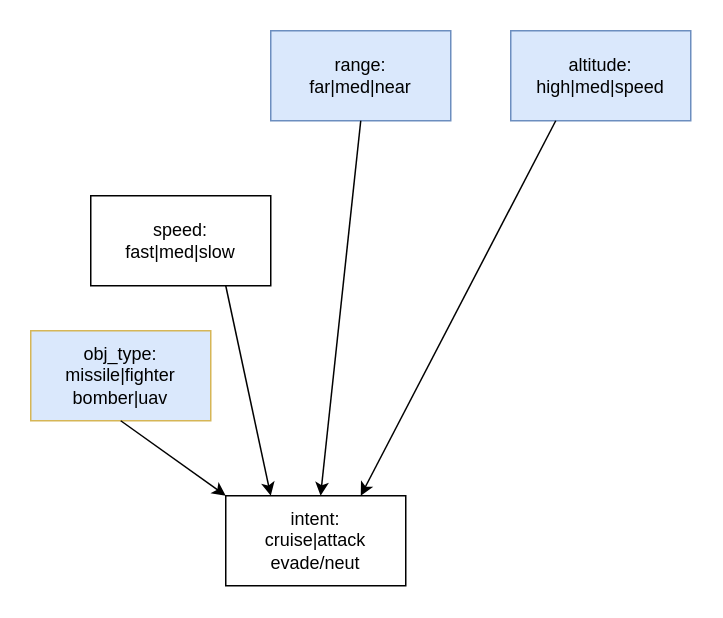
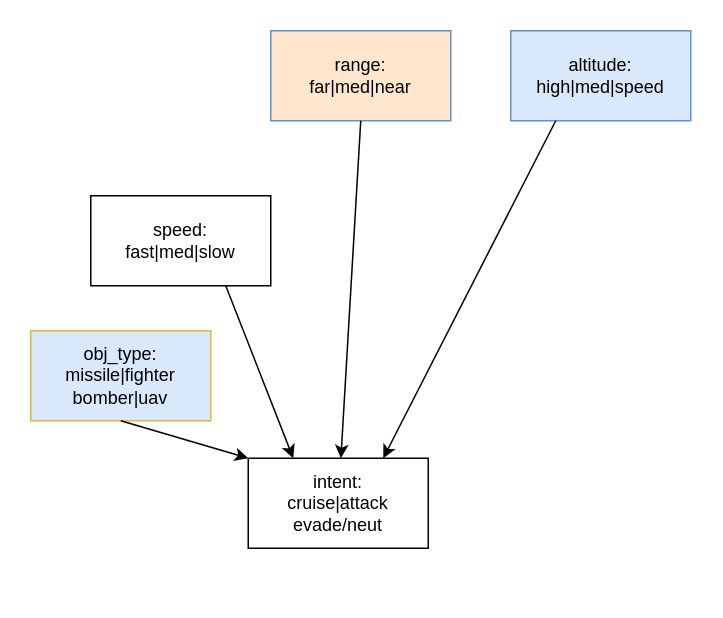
node "range: far|med|near": fillcolor #dae8fc -> #ffe6cc
node "intent: cruise|attack evade/neut": moved (316, 541) -> (338, 503)
